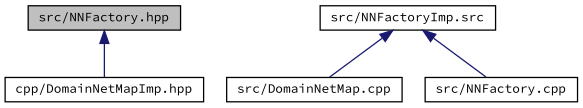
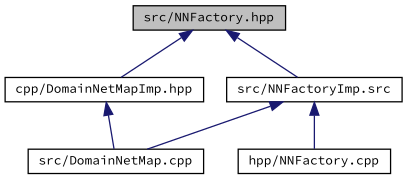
edge "src/NNFactoryImp.src" -> "src/NNFactory.hpp": added
node "src/NNFactory.cpp": label "src/NNFactory.cpp" -> "hpp/NNFactory.cpp"
edge "src/DomainNetMap.cpp" -> "cpp/DomainNetMapImp.hpp": added
